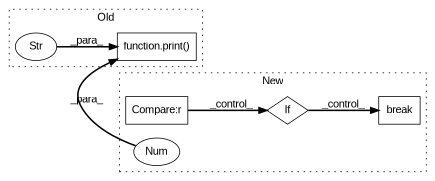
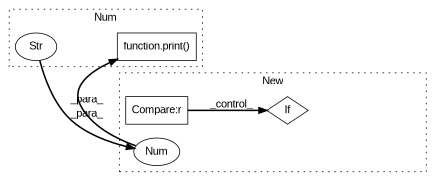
cluster "Old": label "Old" -> "Num"
edge "Str" -> "function.print()": now "Str" -> "Num"
node "break": removed
